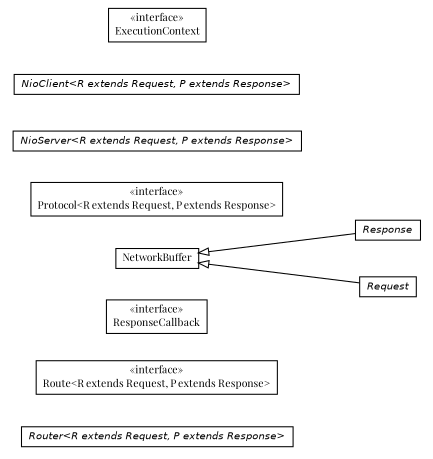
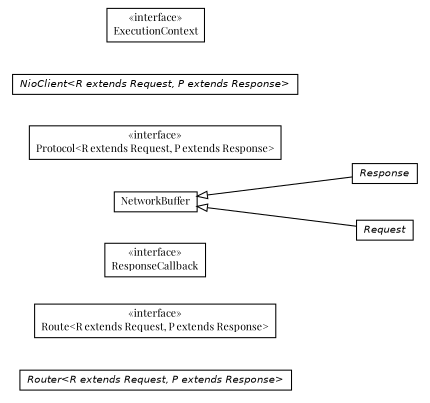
node "NioServer<R extends Request, P extends Response>": removed
